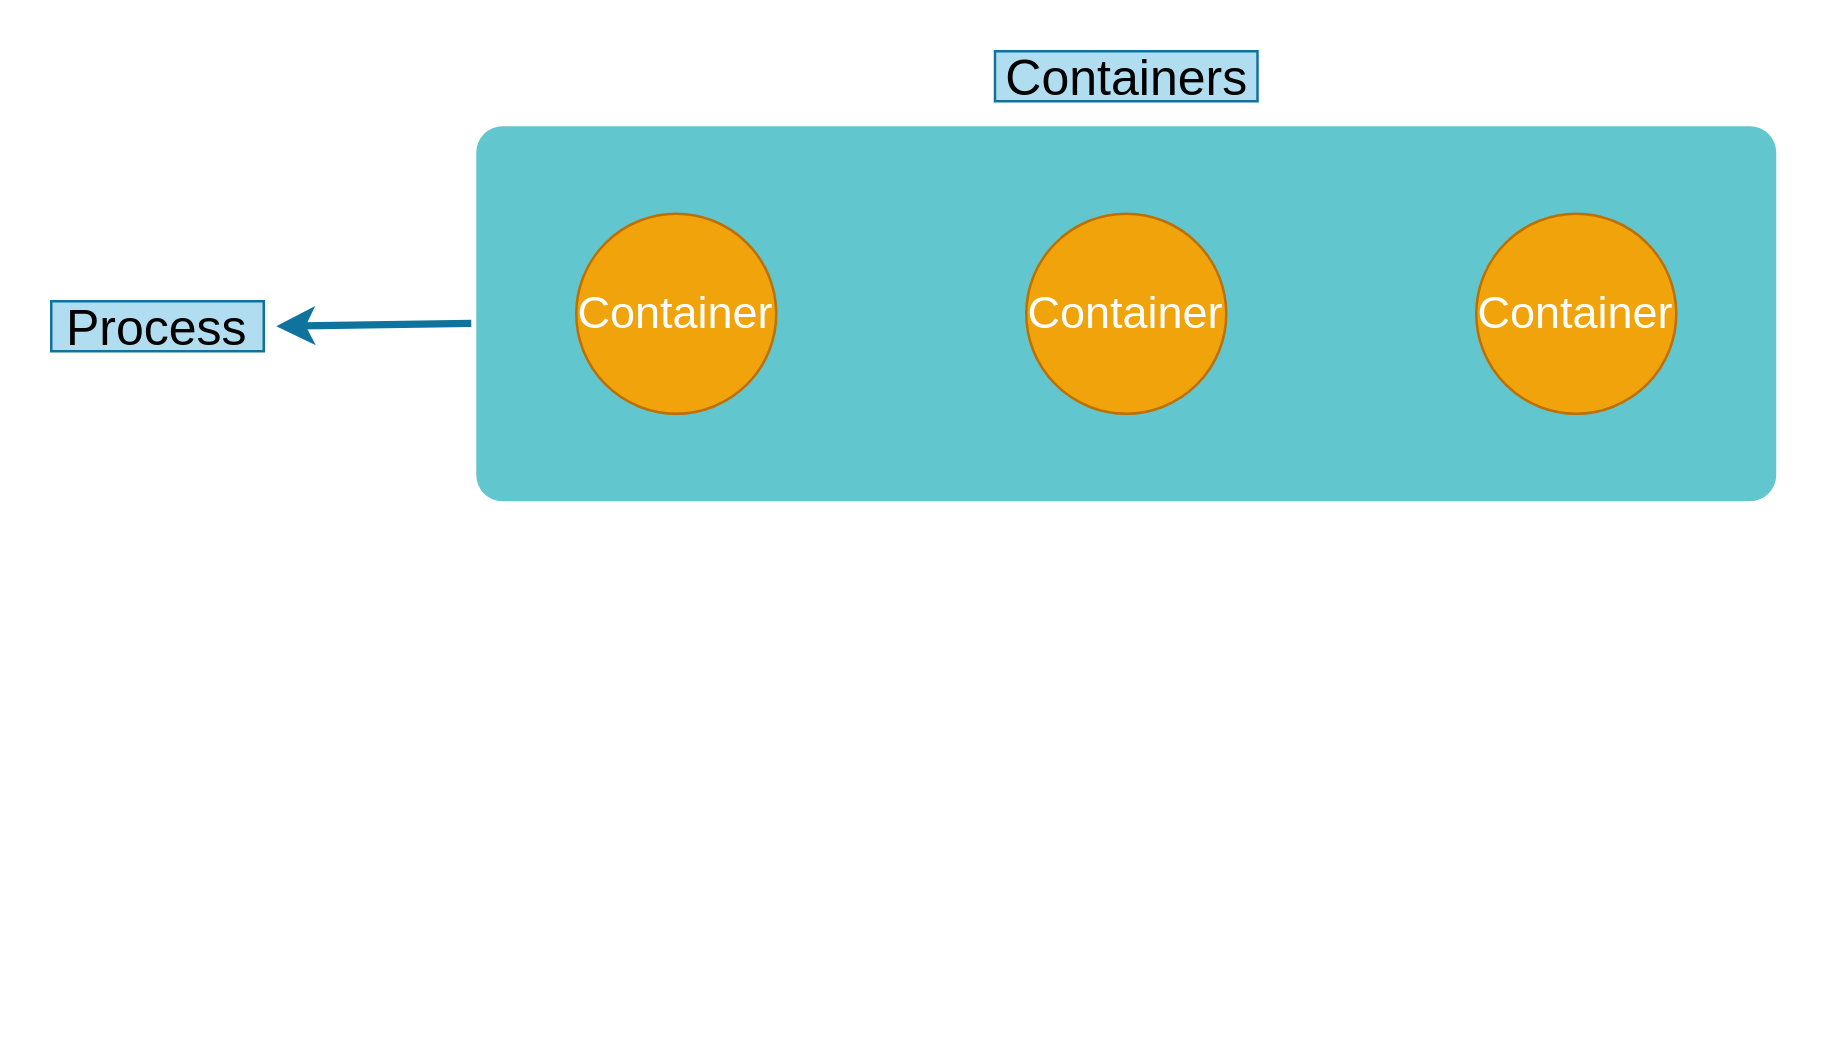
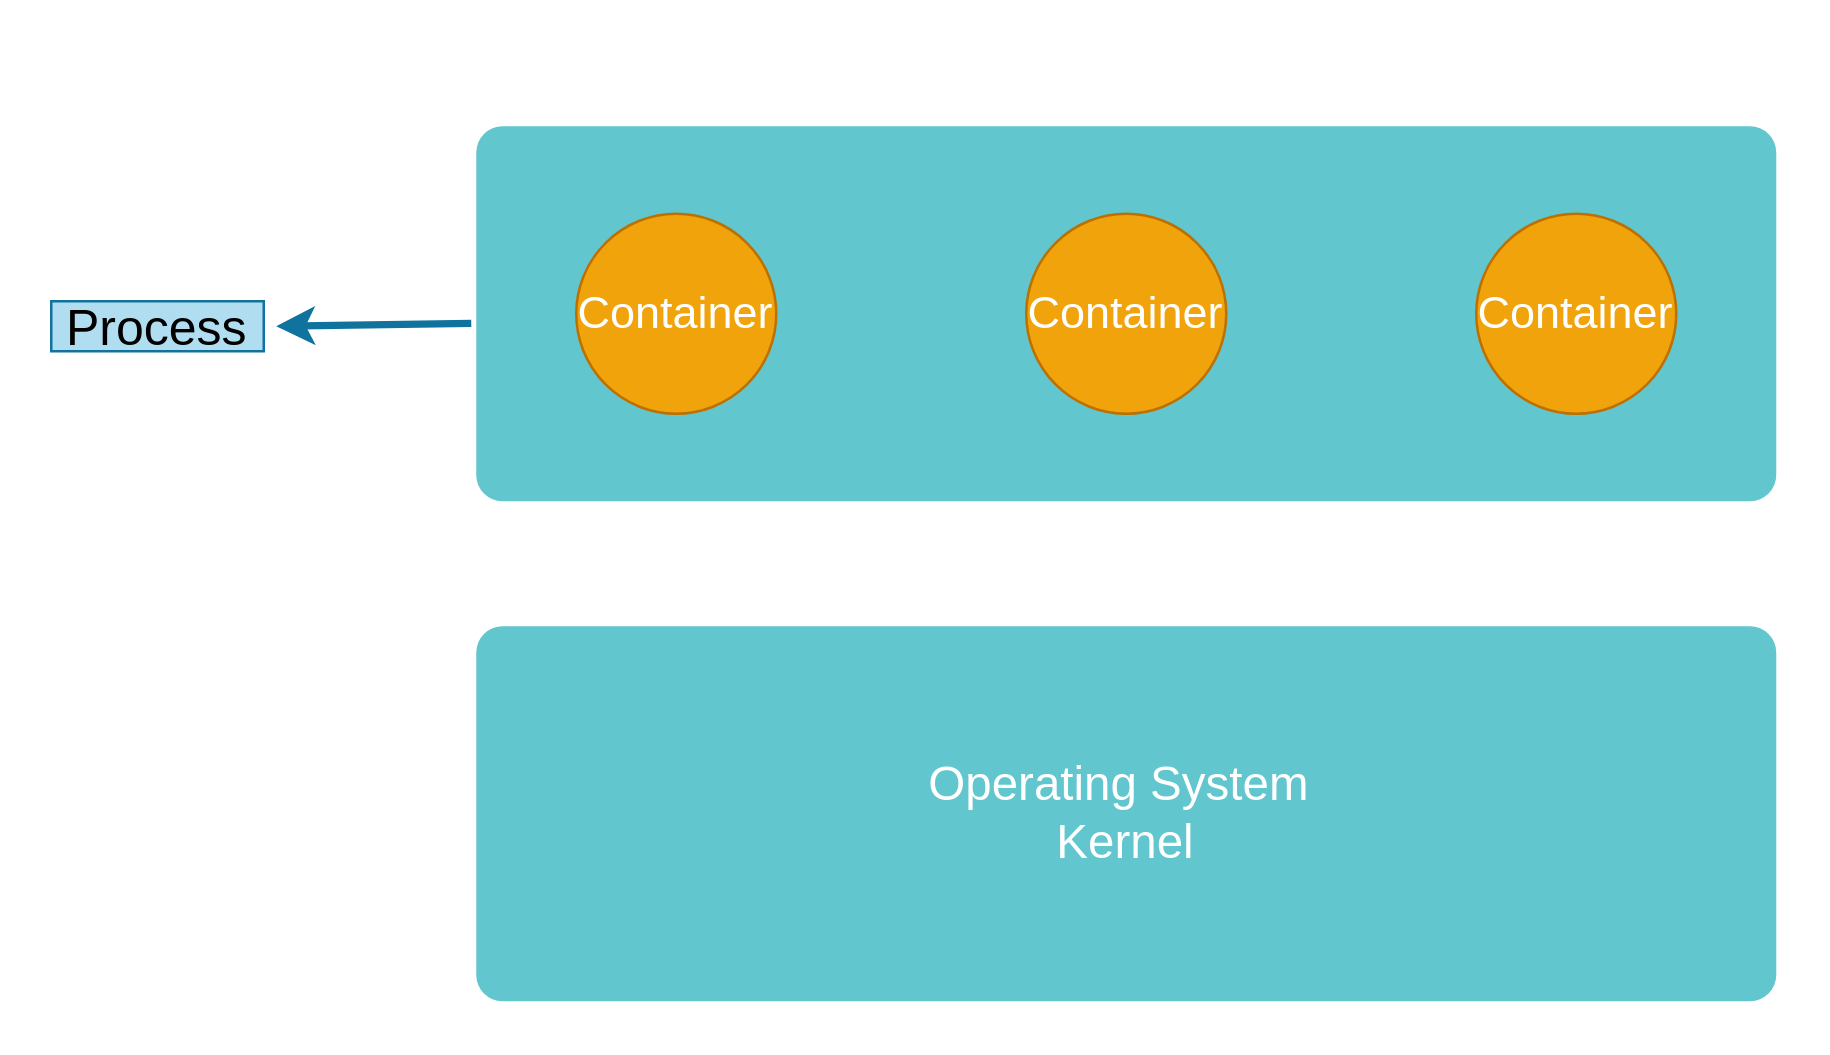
node "Containers": removed
node "Operating System Kernel": added
